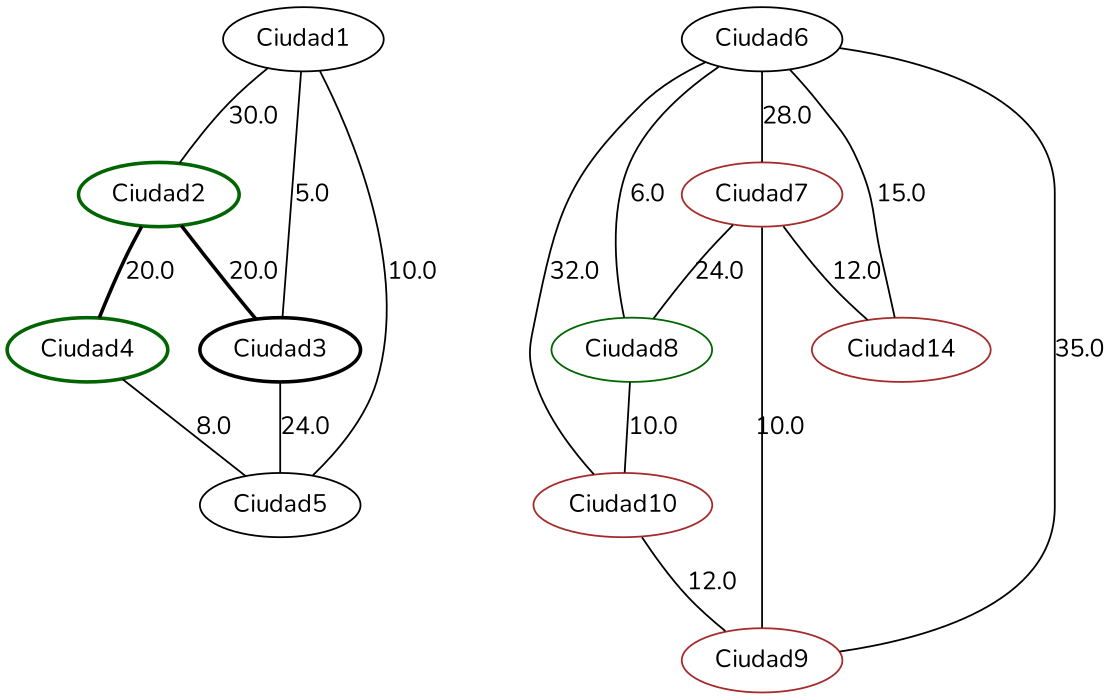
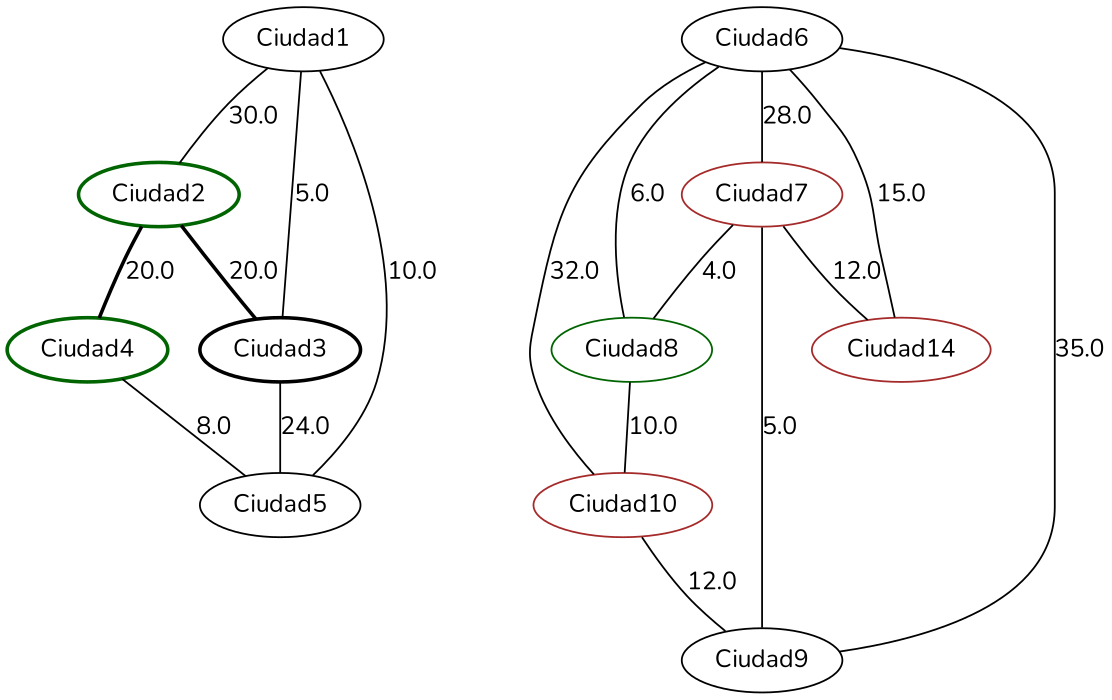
edge "Ciudad7" -- "Ciudad8": label "24.0" -> "4.0"
edge "Ciudad7" -- "Ciudad9": label "10.0" -> "5.0"
node "Ciudad9": color brown -> black
